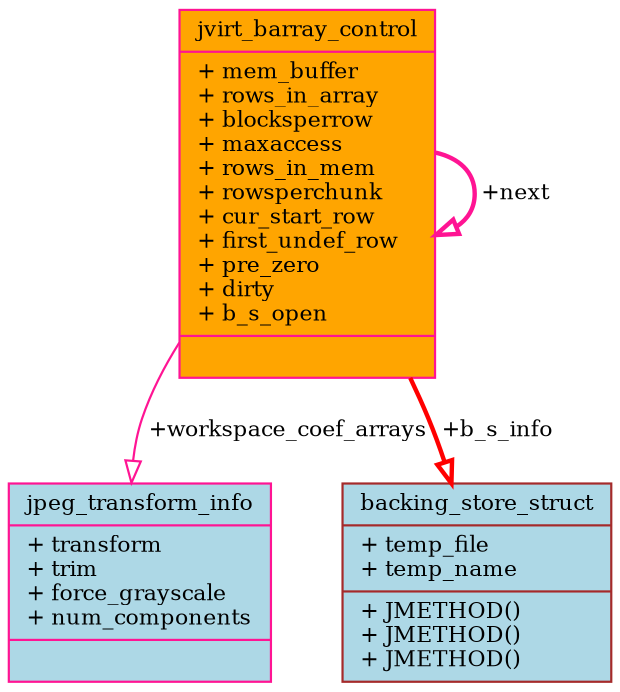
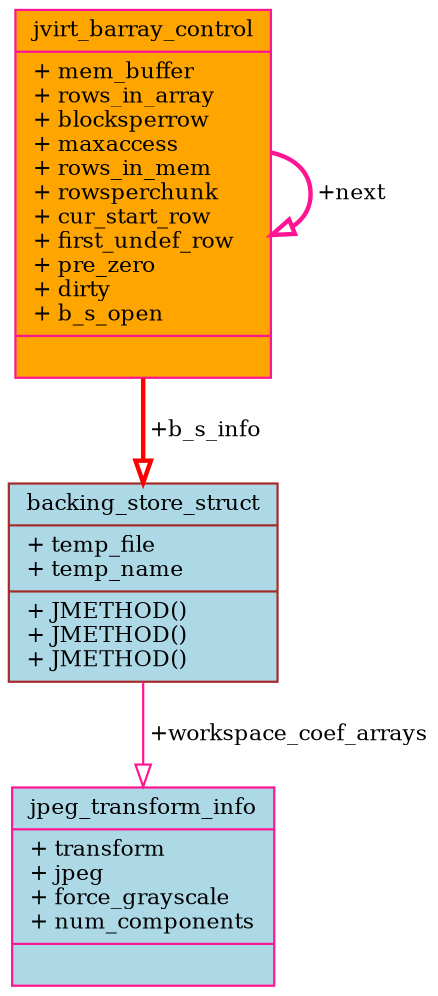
edge "jvirt_barray_control" -> "jpeg_transform_info": now "backing_store_struct" -> "jpeg_transform_info"
node "jpeg_transform_info": text "+ trim" -> "+ jpeg"
